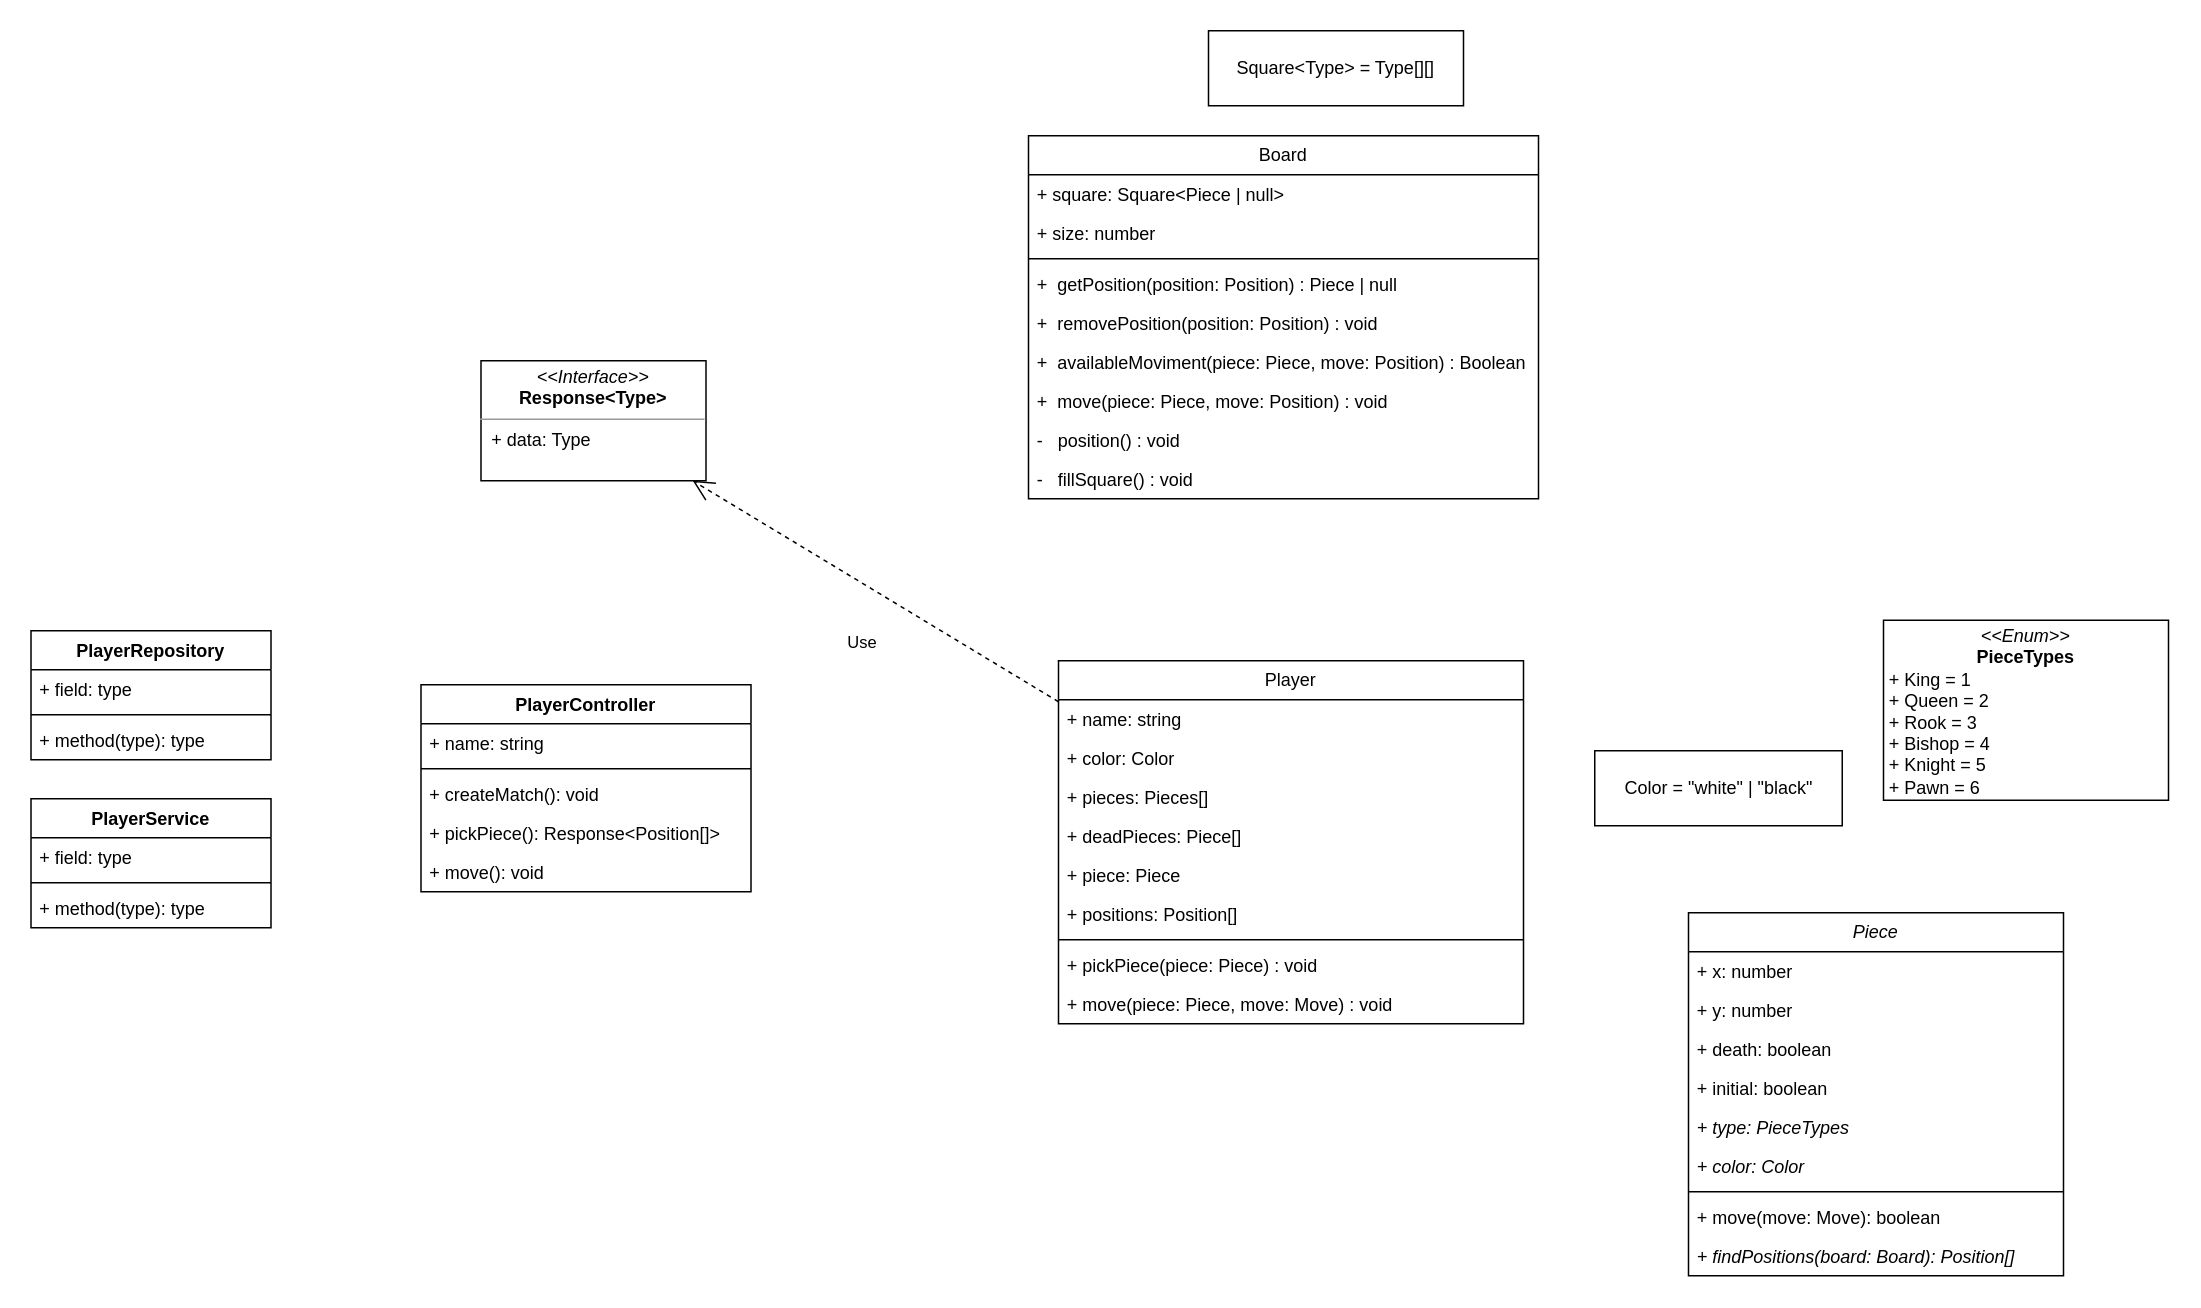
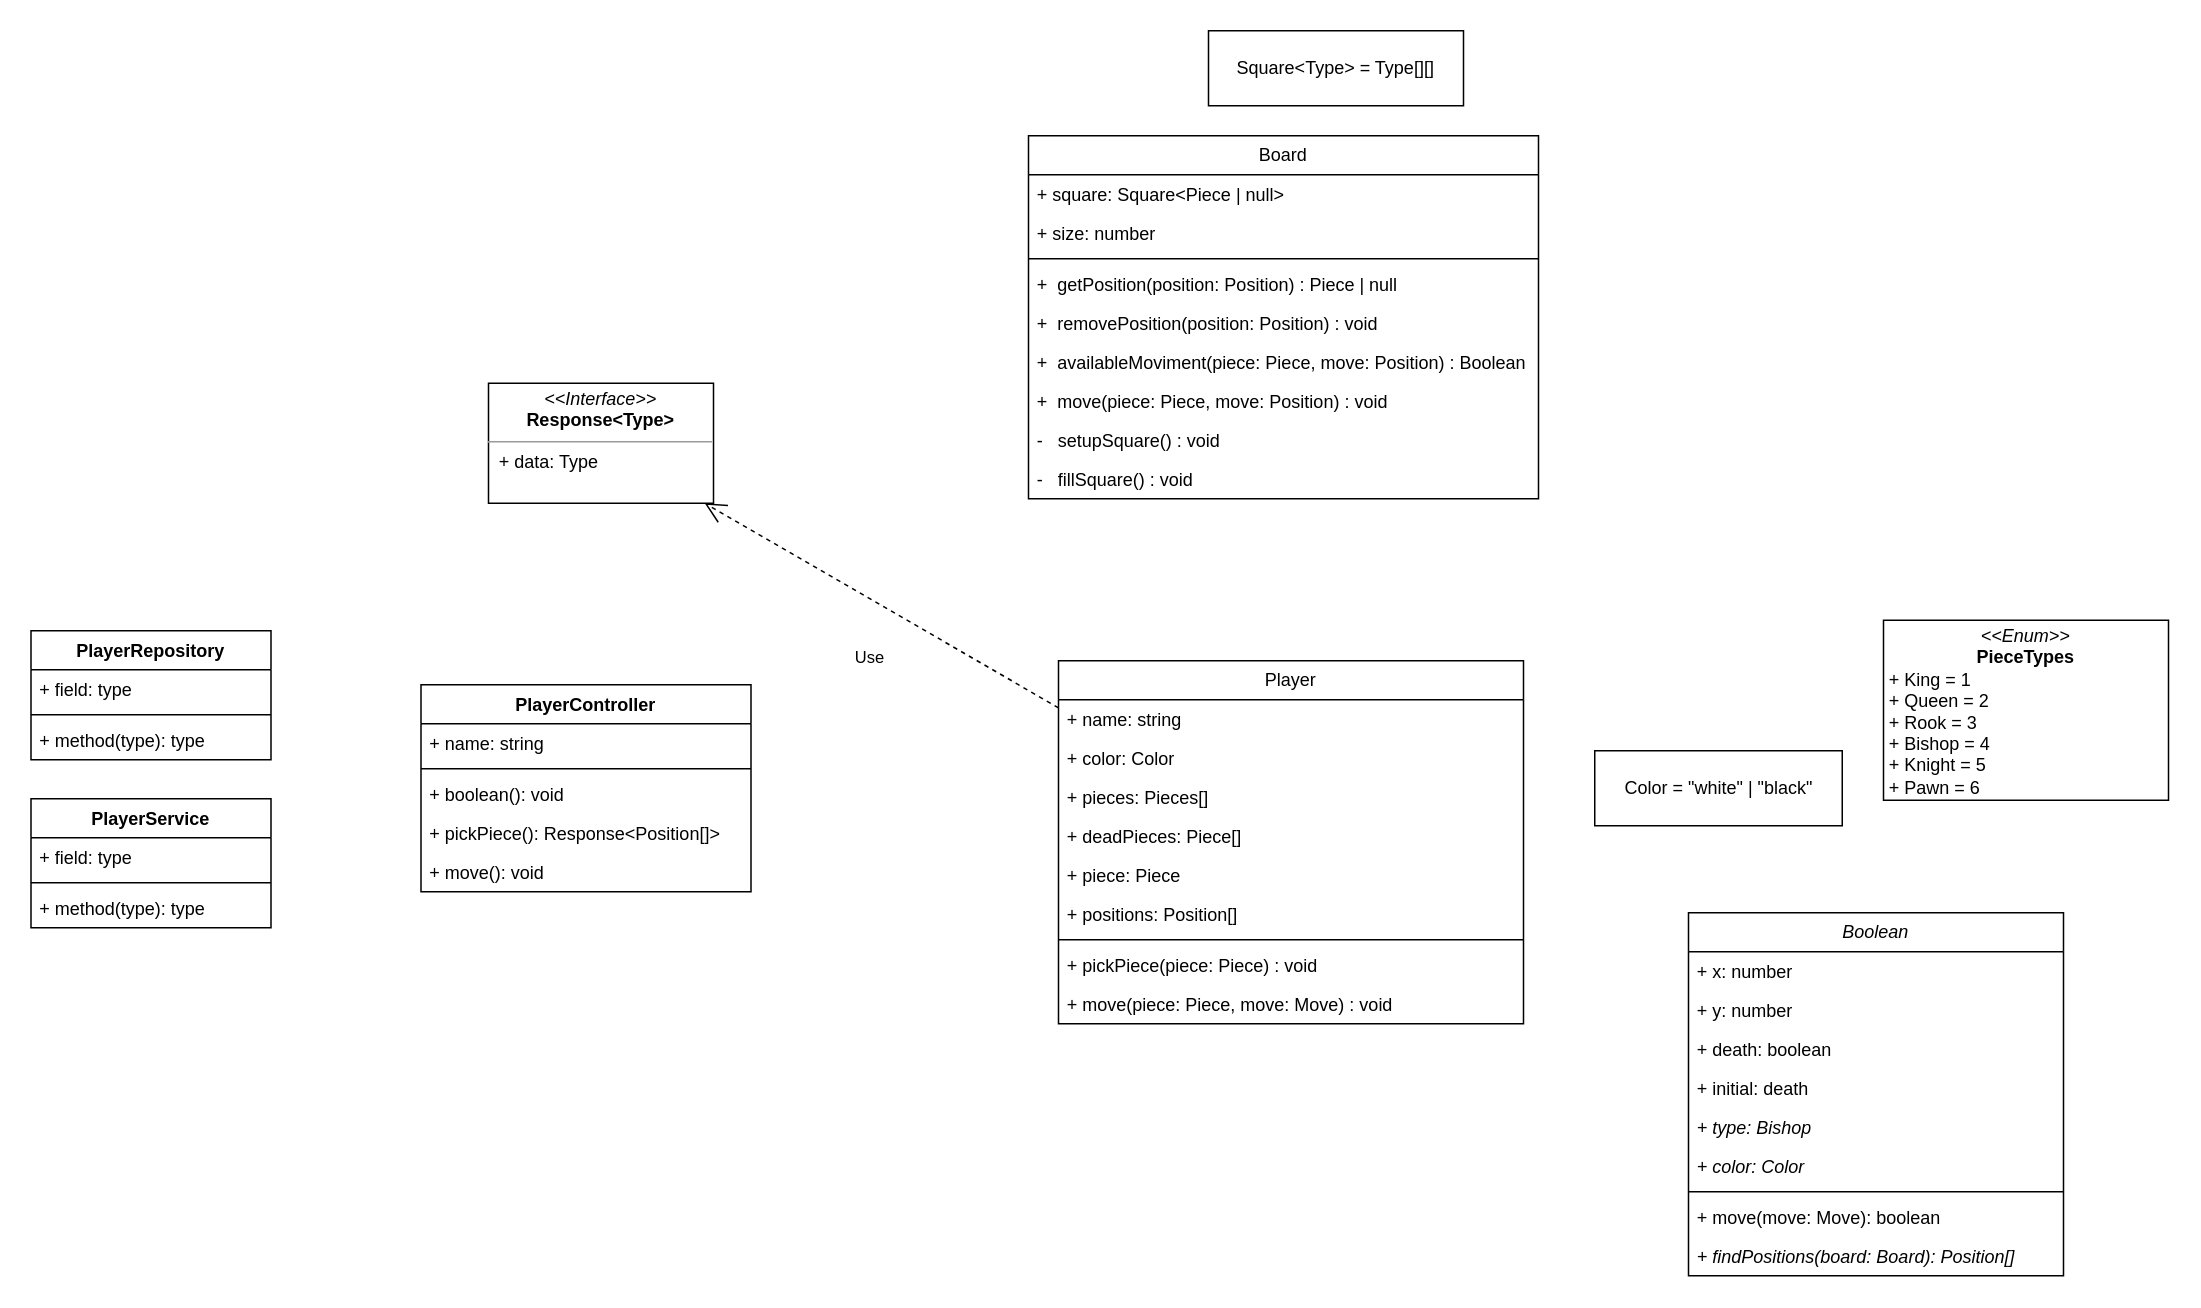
node "<<Interface>> Response<Type> + data: Type": moved (593, 421) -> (601, 443)
node "- position() : void": label "- position() : void" -> "- setupSquare() : void"
node "+ createMatch(): void": label "+ createMatch(): void" -> "+ boolean(): void"
node "Piece": label "Piece" -> "Boolean"
node "+ initial: boolean": label "+ initial: boolean" -> "+ initial: death"
node "+ type: PieceTypes": label "+ type: PieceTypes" -> "+ type: Bishop"
